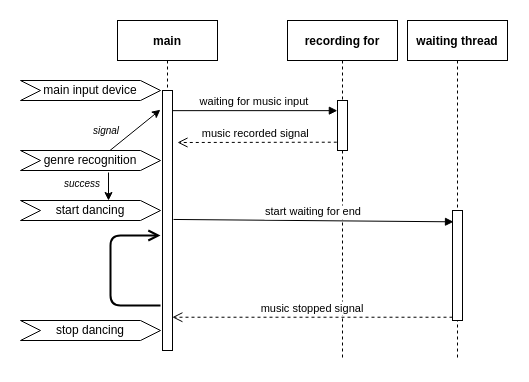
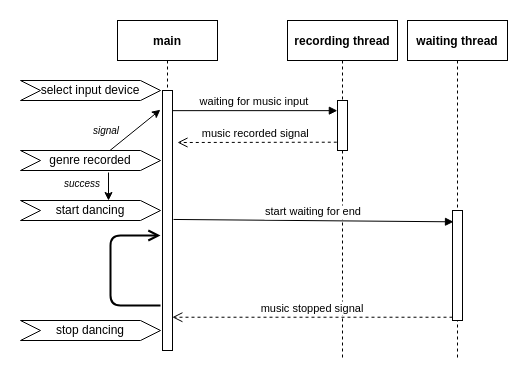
node "recording for": label "recording for" -> "recording thread"
node "main input device": label "main input device" -> "select input device"
node "genre recognition": label "genre recognition" -> "genre recorded"
